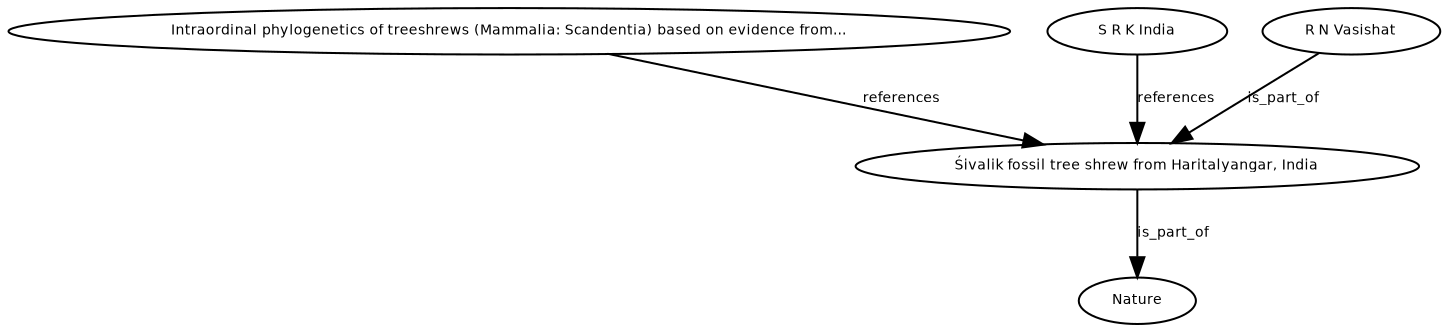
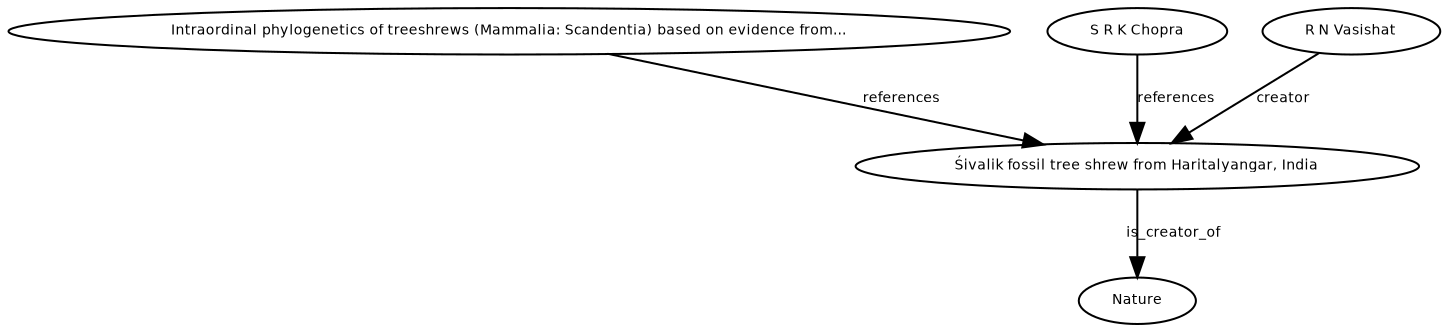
node "S R K India": label "S R K India" -> "S R K Chopra"
edge "R N Vasishat" -> "Śivalik fossil tree shrew from Haritalyangar, India": label "is_part_of" -> "creator"
edge "Śivalik fossil tree shrew from Haritalyangar, India" -> "Nature": label "is_part_of" -> "is_creator_of"
